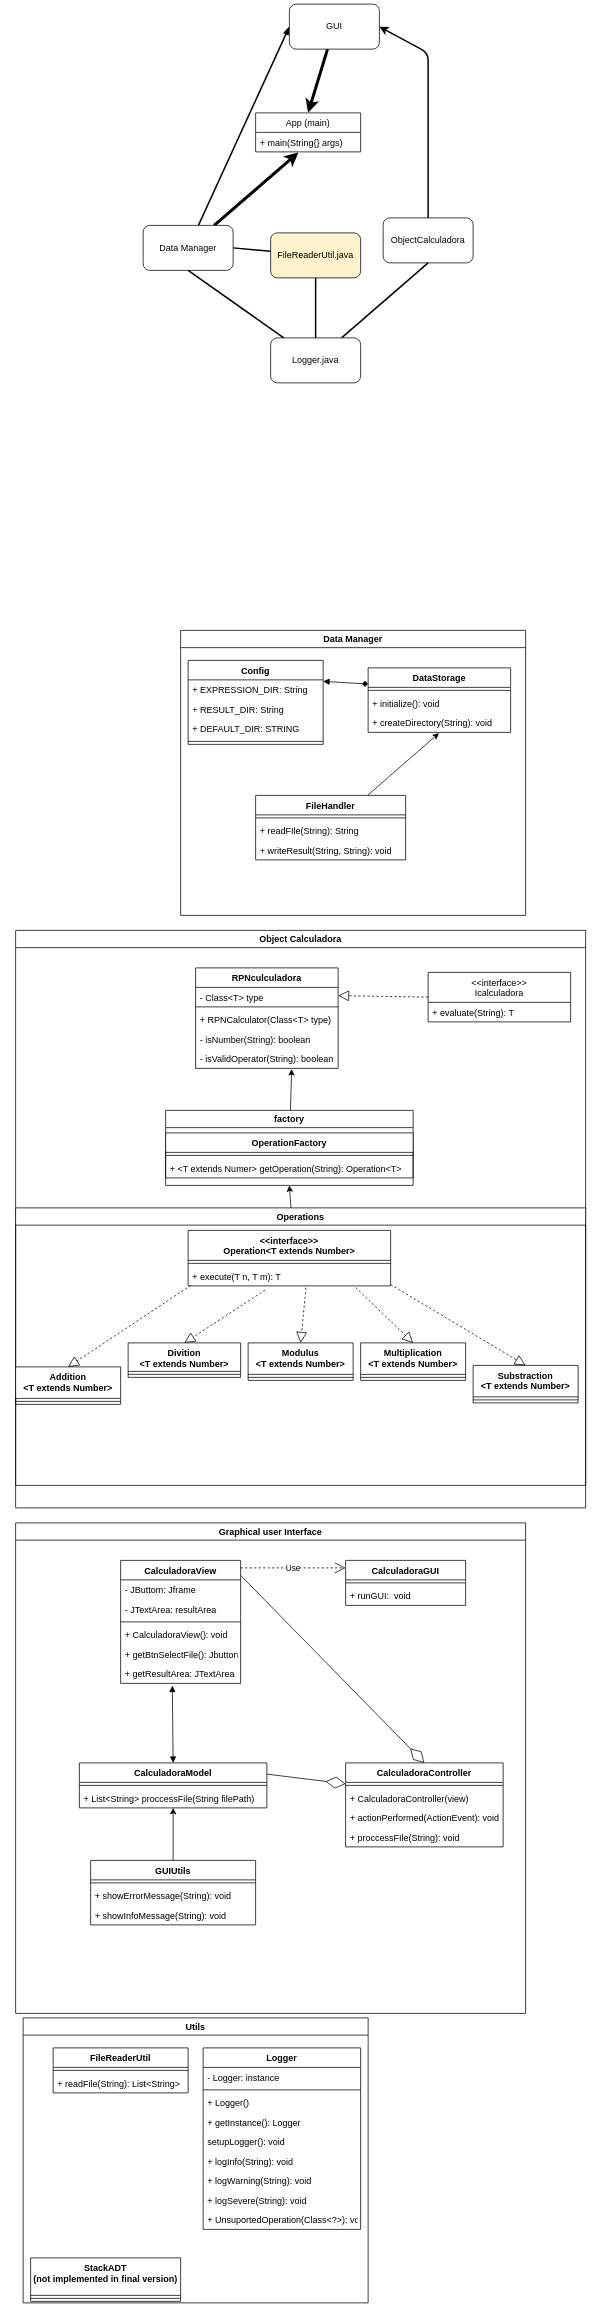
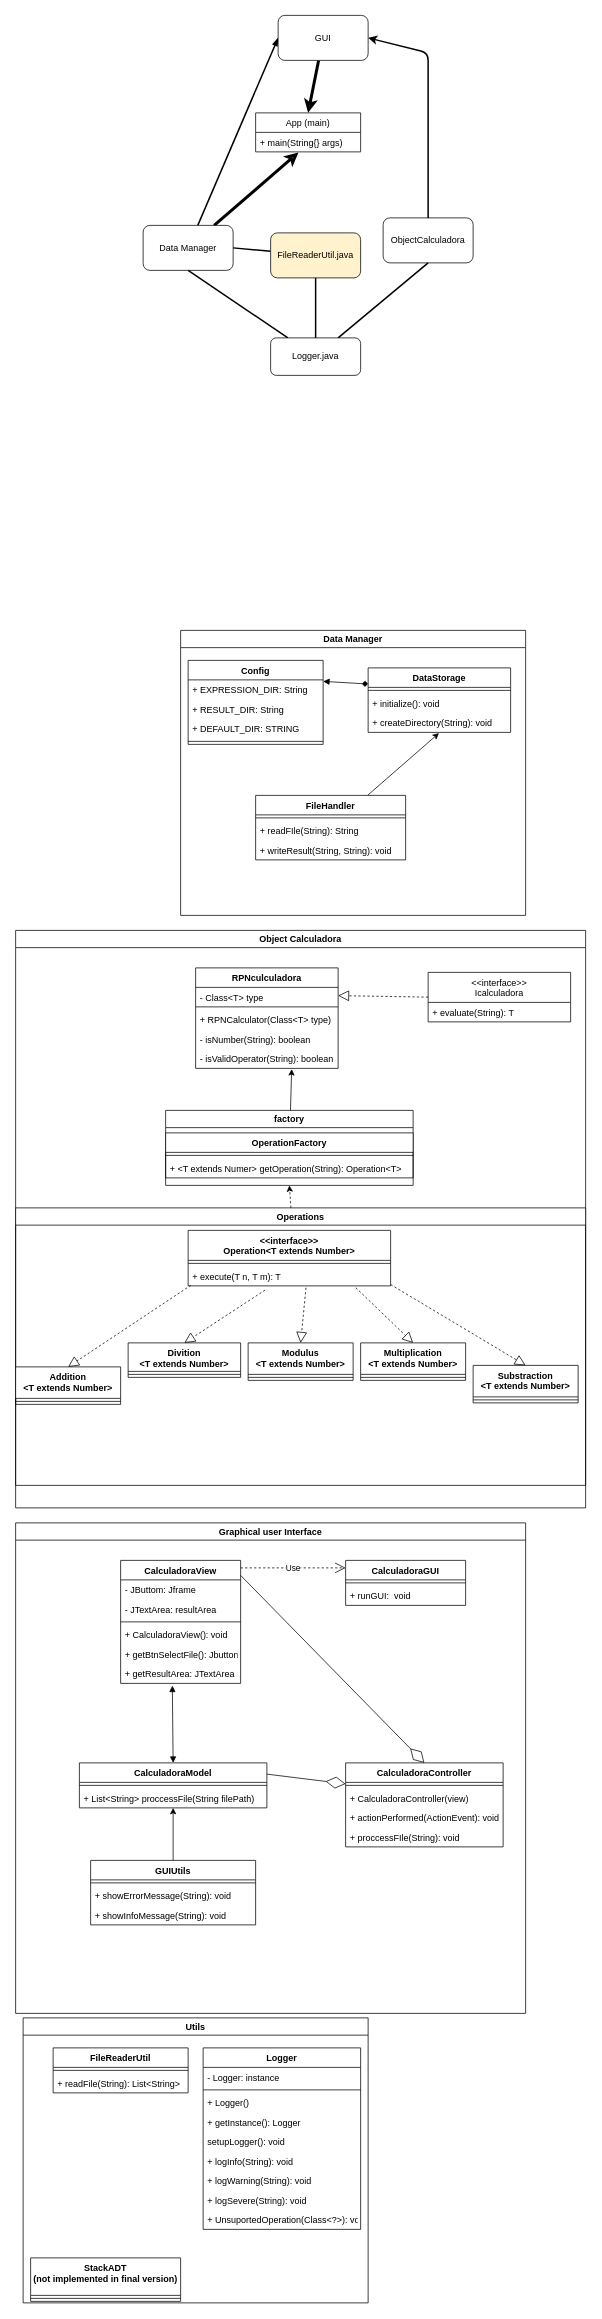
node "GUI": moved (334, 27) -> (323, 38)
node "Logger.java": size 90x45 -> 90x38
edge "Operations" -> "factory": style solid -> dashed
